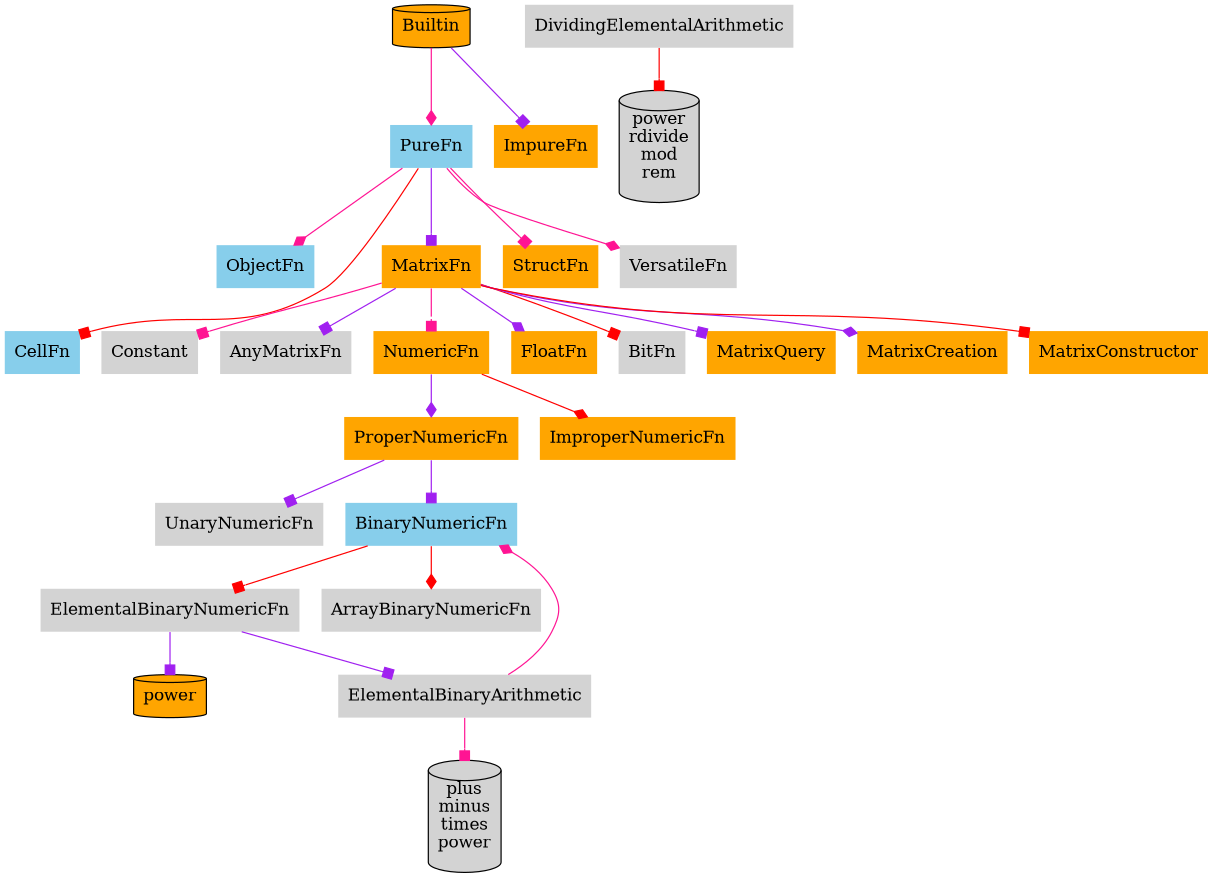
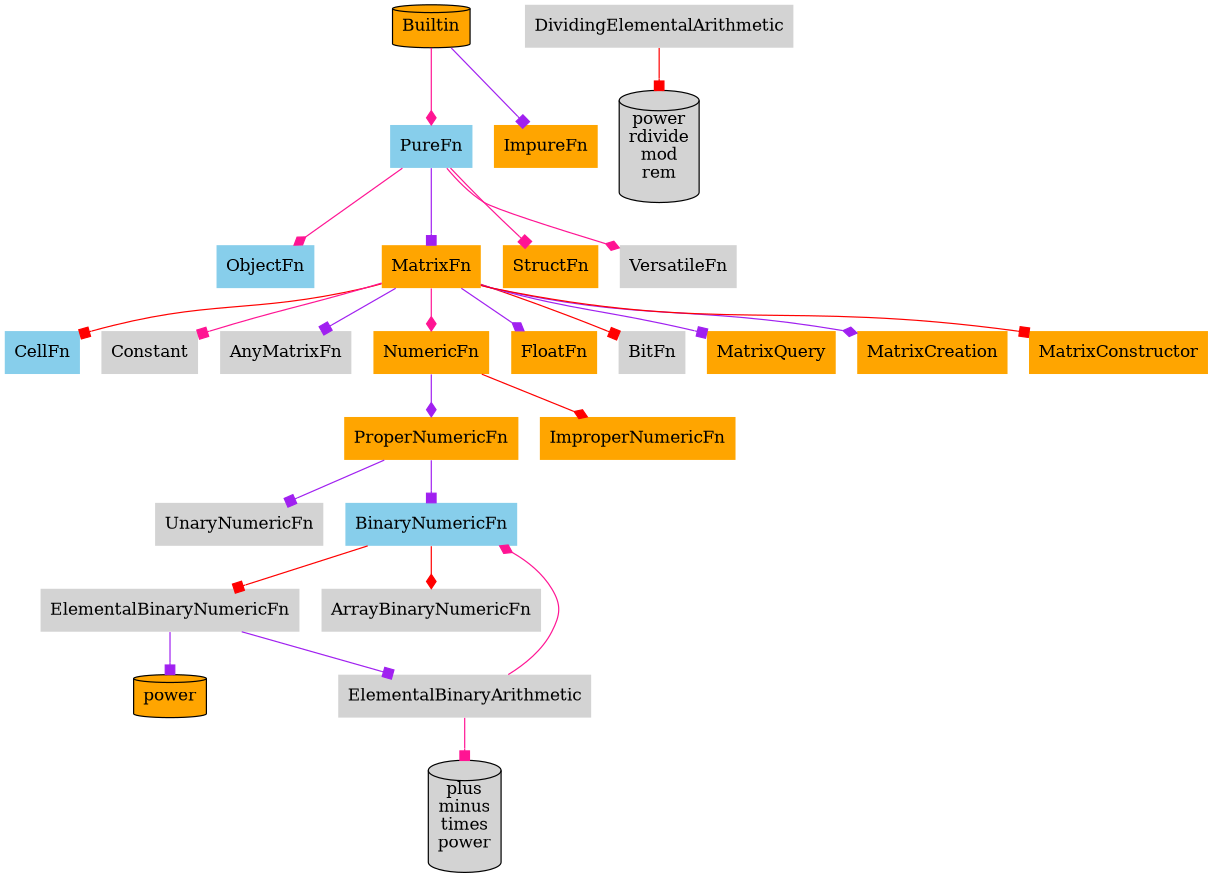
edge "PureFn" -> "CellFn": now "MatrixFn" -> "CellFn"
edge "MatrixFn" -> "NumericFn": arrowhead box -> diamond
